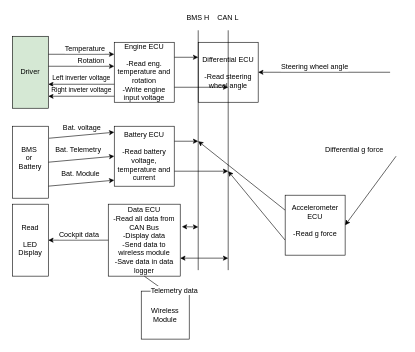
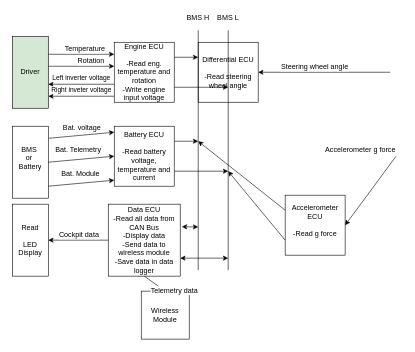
node "CAN L": label "CAN L" -> "BMS L"
node "Differential g force": label "Differential g force" -> "Accelerometer g force"
